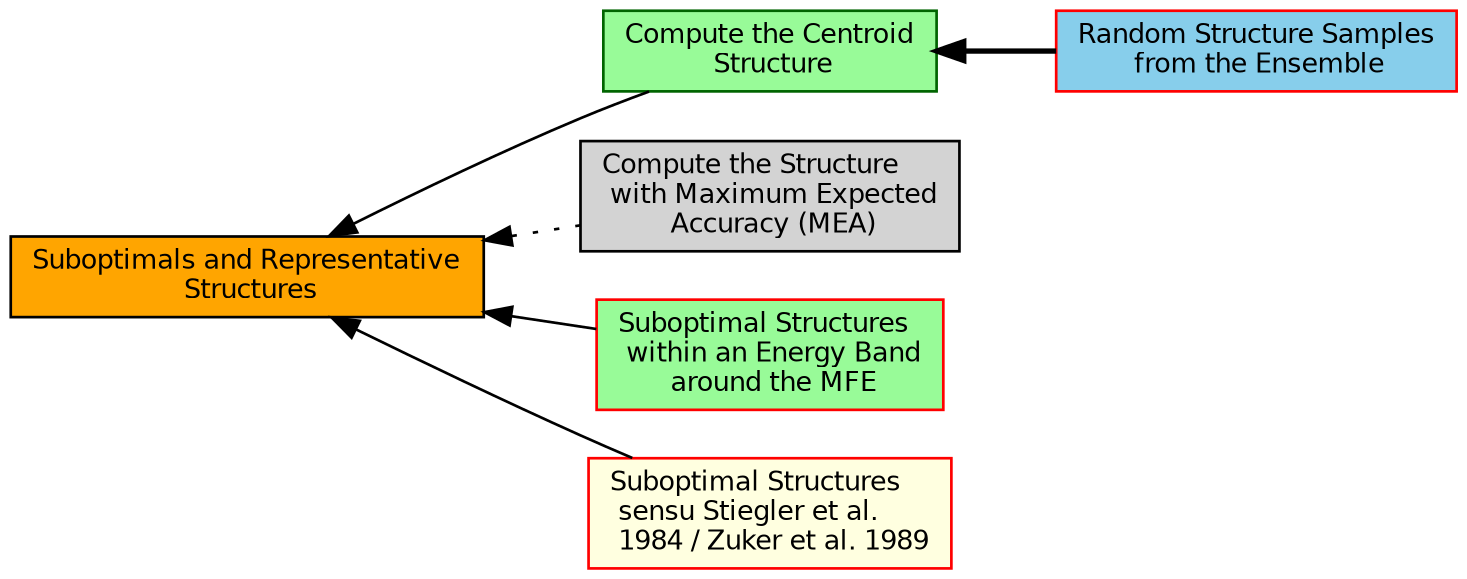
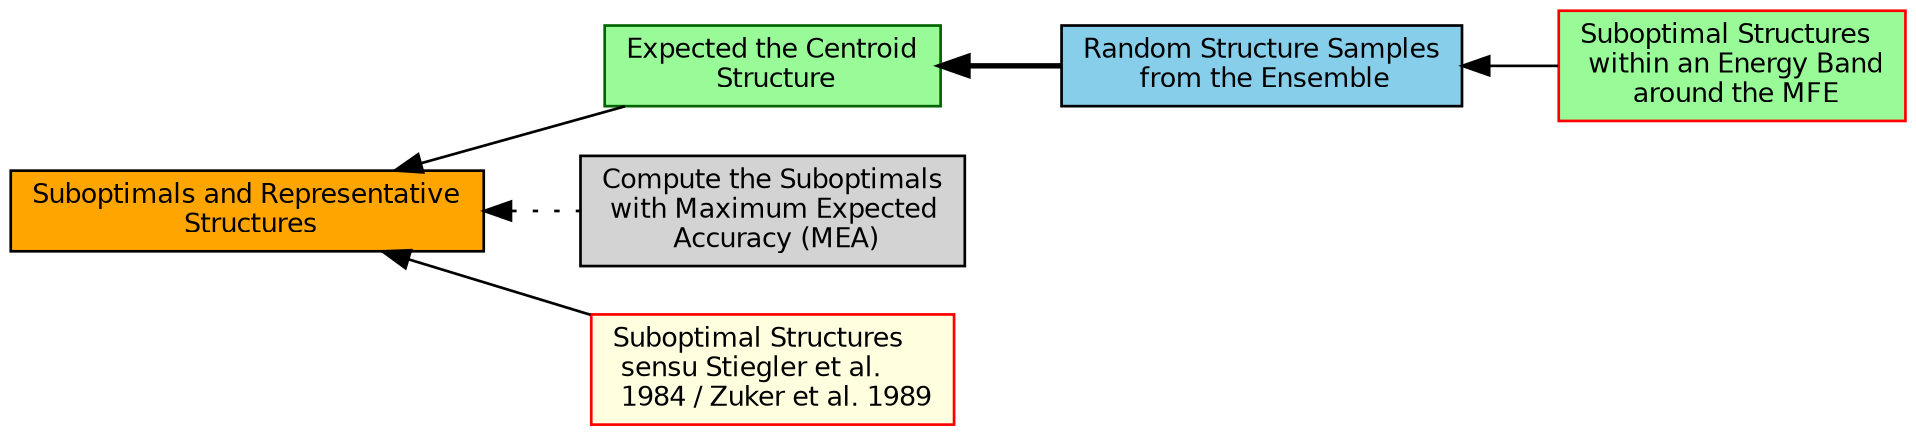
node "Compute the Centroid Structure": label "Compute the Centroid Structure" -> "Expected the Centroid Structure"
node "Random Structure Samples from the Ensemble": color red -> black
node "Compute the Structure with Maximum Expected Accuracy (MEA)": label "Compute the Structure with Maximum Expected Accuracy (MEA)" -> "Compute the Suboptimals with Maximum Expected Accuracy (MEA)"
edge "Suboptimal Structures within an Energy Band around the MFE" -> "Suboptimals and Representative Structures": now "Suboptimal Structures within an Energy Band around the MFE" -> "Random Structure Samples from the Ensemble"
